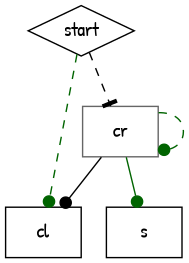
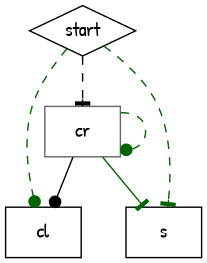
edge "start" -> "s": added
edge "cr" -> "s": arrowhead dot -> tee
